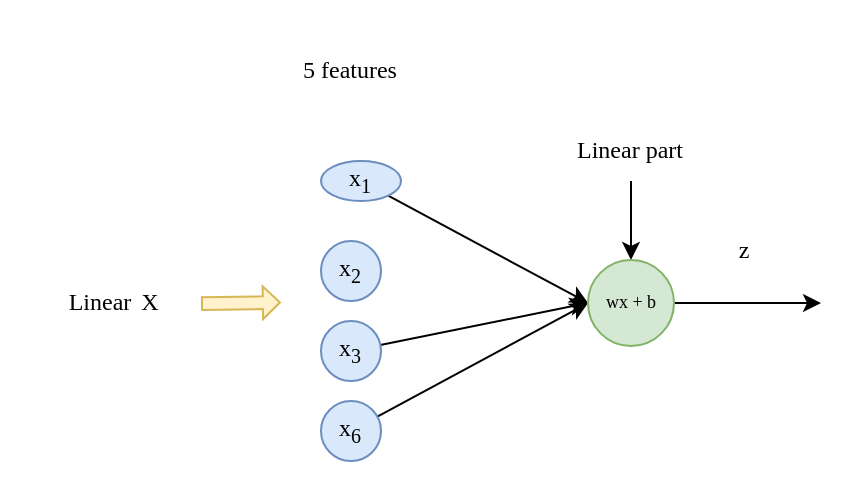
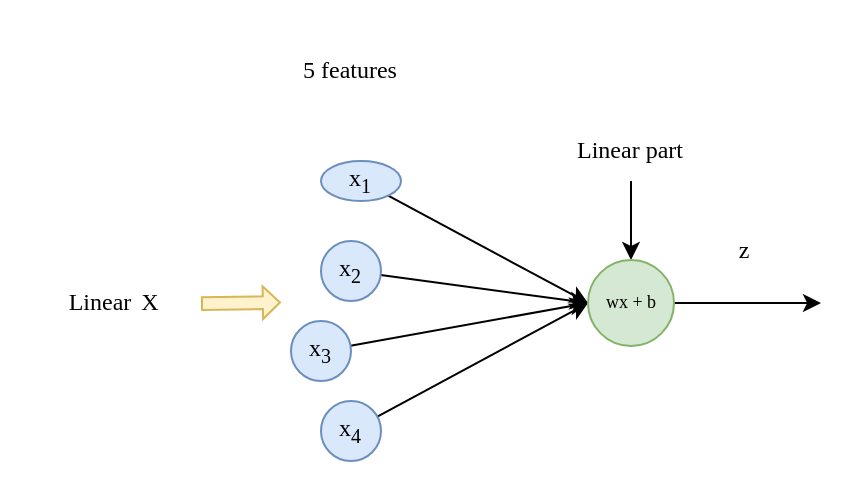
edge "x2" -> "wx + b": added
node "x3": moved (351, 351) -> (321, 351)
node "x6": label "x6" -> "x4"
